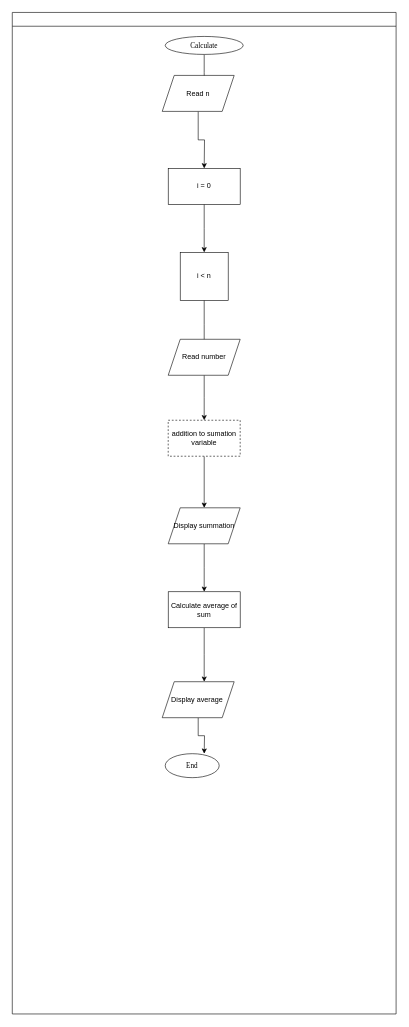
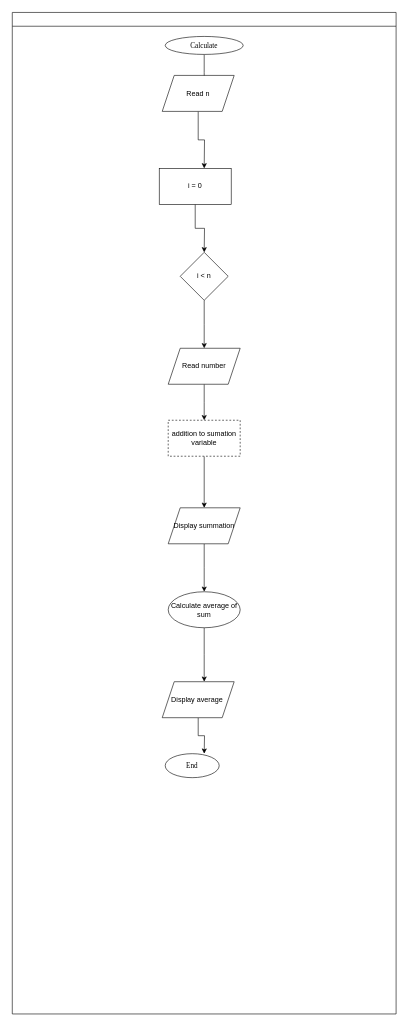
node "i = 0": moved (204, 186) -> (195, 186)
node "i < n": shape rectangle -> diamond
node "Read number": moved (204, 357) -> (204, 366)
node "Calculate average of sum": shape rectangle -> ellipse
